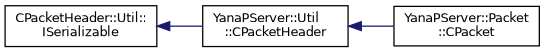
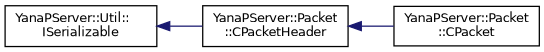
node "CPacketHeader::Util:: ISerializable": label "CPacketHeader::Util:: ISerializable" -> "YanaPServer::Util:: ISerializable"
node "YanaPServer::Util ::CPacketHeader": label "YanaPServer::Util ::CPacketHeader" -> "YanaPServer::Packet ::CPacketHeader"
